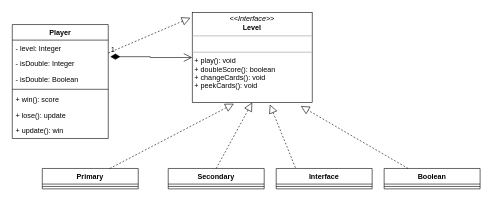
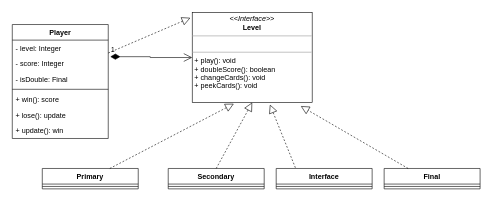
node "- isDouble: Integer": label "- isDouble: Integer" -> "- score: Integer"
node "- isDouble: Boolean": label "- isDouble: Boolean" -> "- isDouble: Final"
node "Boolean": label "Boolean" -> "Final"
